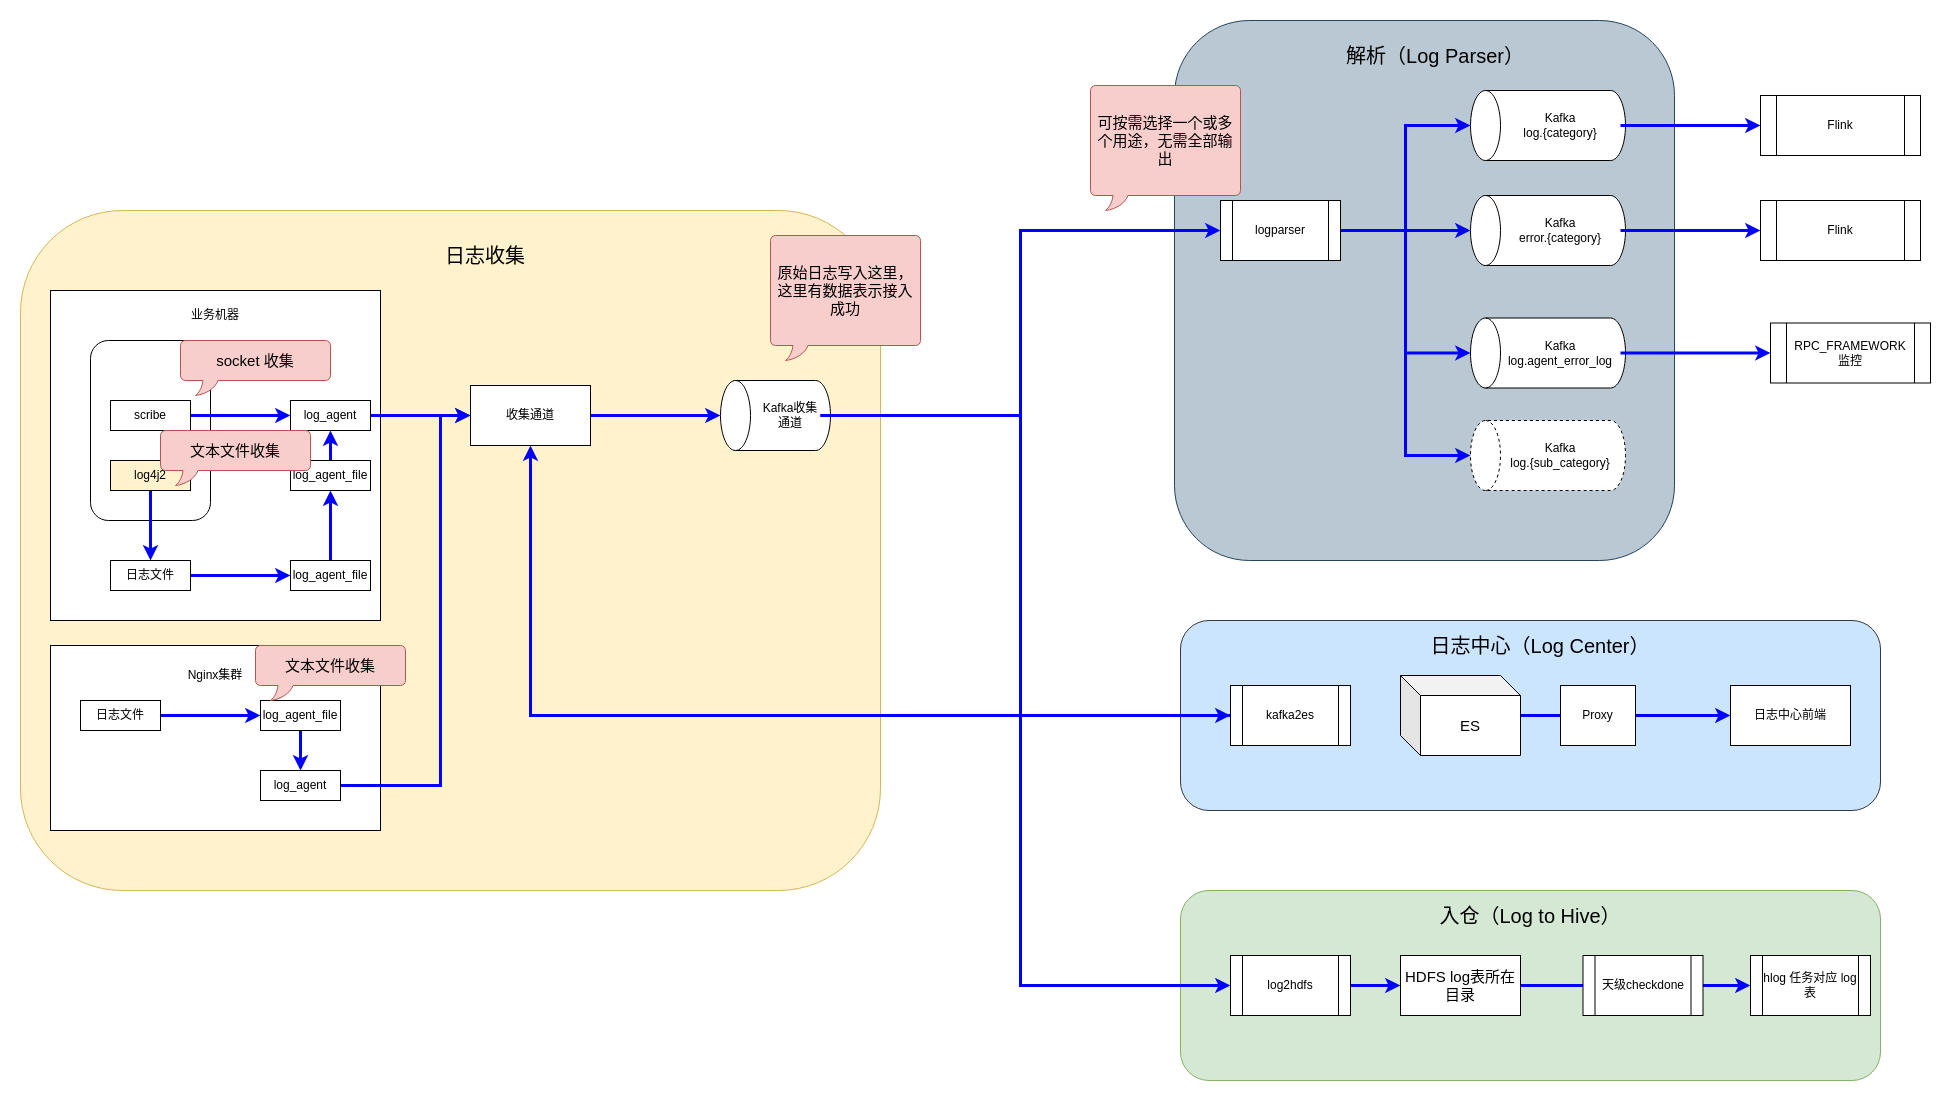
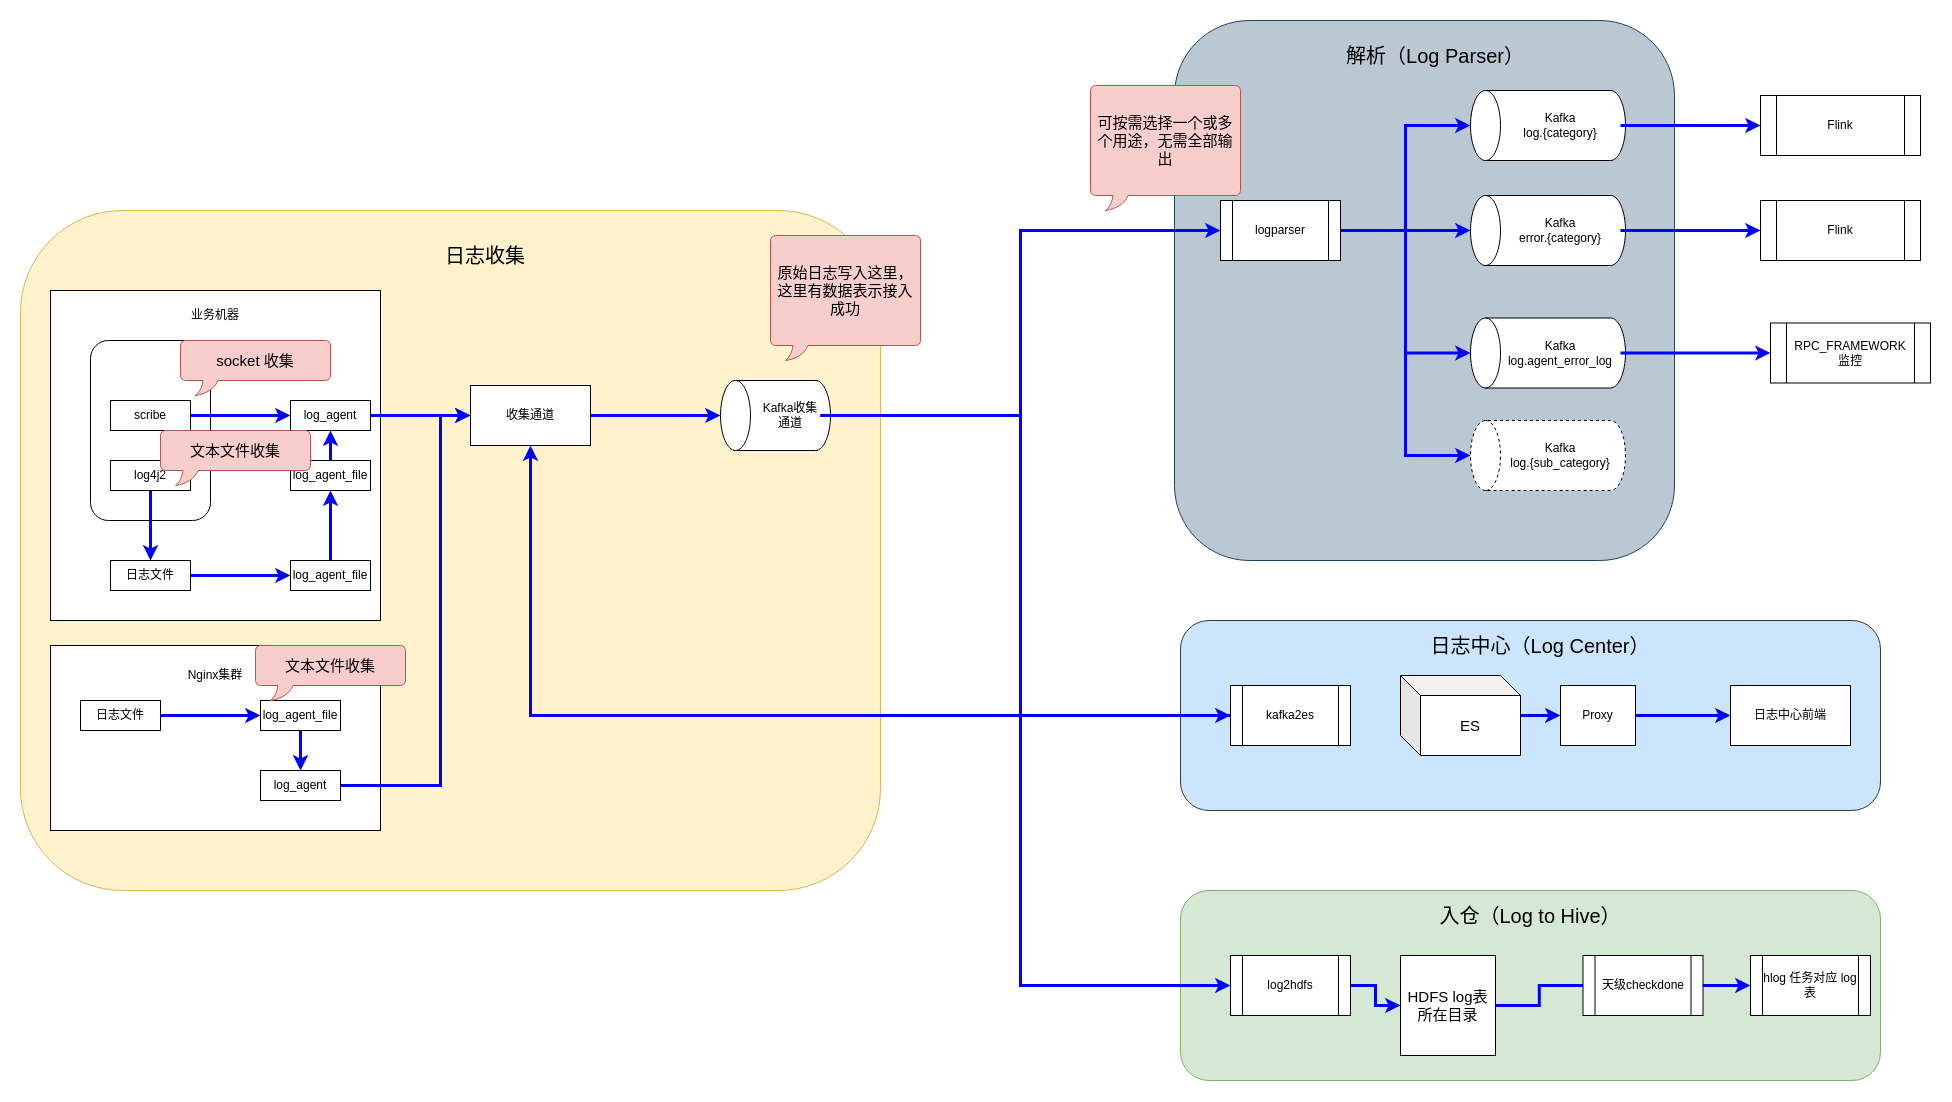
node "log4j2": fillcolor #fff2cc -> #ffffff
edge "ES" -- "Proxy": arrowhead none -> classic
node "HDFS log表所在目录": size 120x60 -> 95x100
